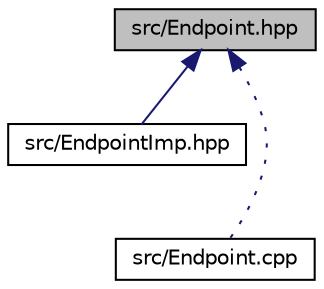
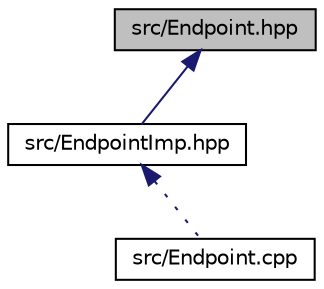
edge "src/Endpoint.cpp" -> "src/Endpoint.hpp": now "src/Endpoint.cpp" -> "src/EndpointImp.hpp"
